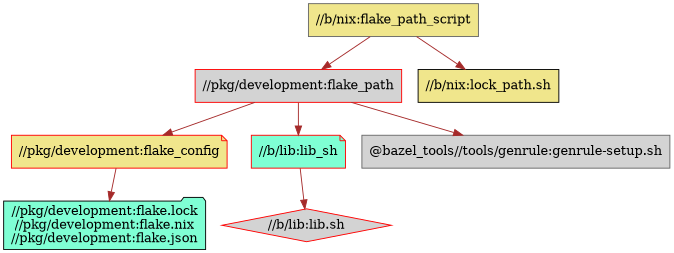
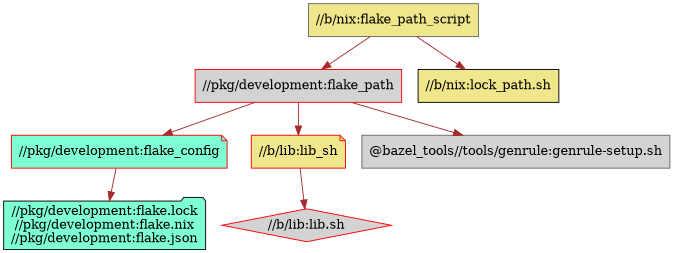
node "//pkg/development:flake_config": fillcolor khaki -> aquamarine
node "//b/lib:lib_sh": fillcolor aquamarine -> khaki
